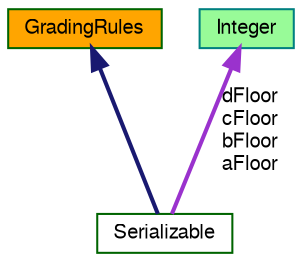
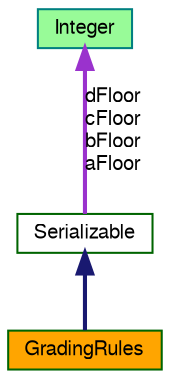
edge "Serializable" -> "GradingRules": reversed
